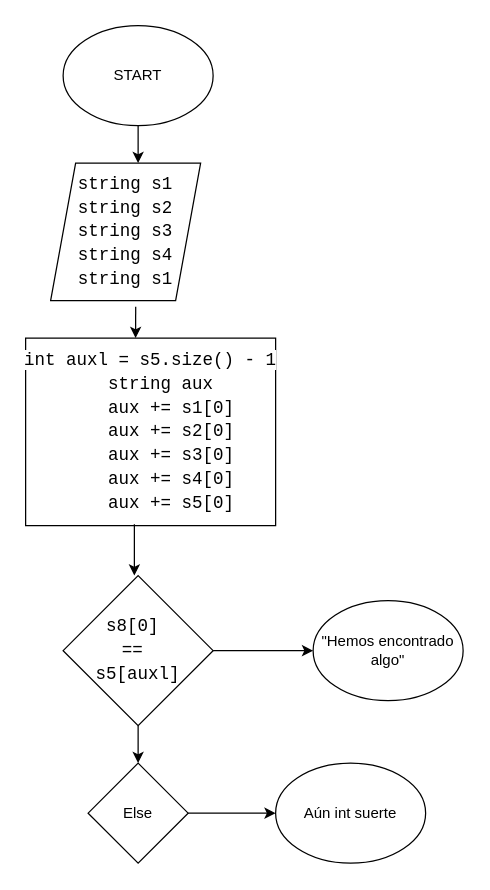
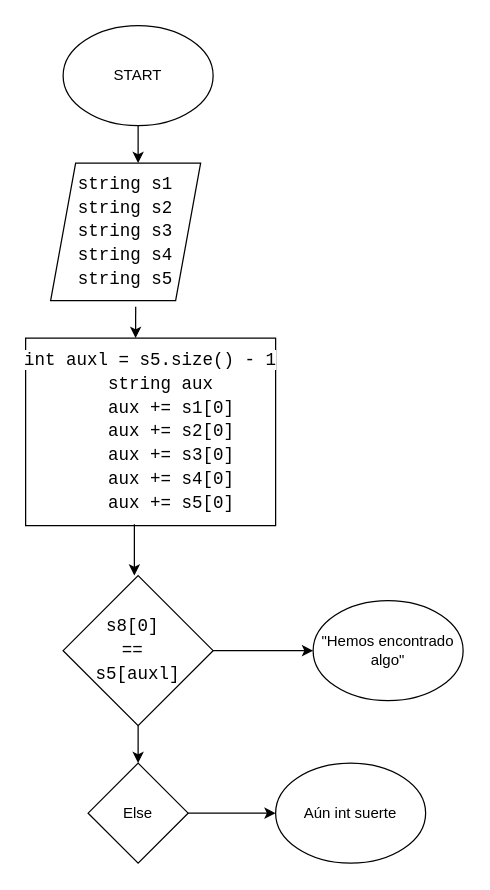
node "string s1 string s2 string s3 string s4 string s1": label "string s1 string s2 string s3 string s4 string s1" -> "string s1 string s2 string s3 string s4 string s5"
